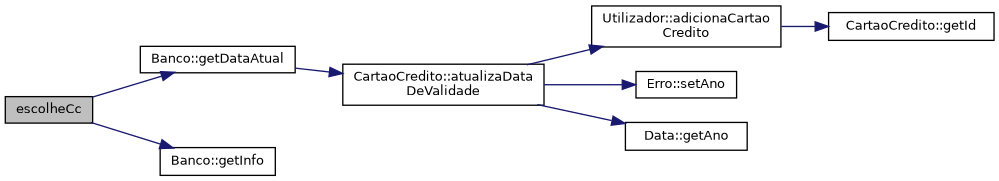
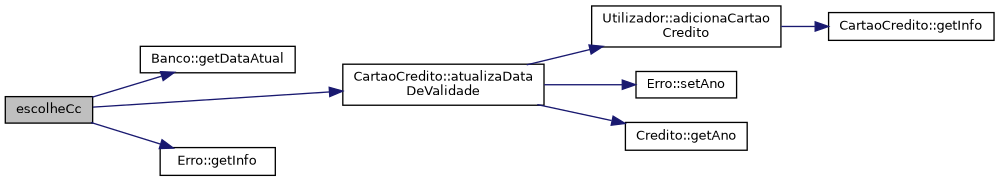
node "CartaoCredito::getId": label "CartaoCredito::getId" -> "CartaoCredito::getInfo"
edge "Banco::getDataAtual" -> "CartaoCredito::atualizaData DeValidade": now "escolheCc" -> "CartaoCredito::atualizaData DeValidade"
node "Data::getAno": label "Data::getAno" -> "Credito::getAno"
node "Banco::getInfo": label "Banco::getInfo" -> "Erro::getInfo"
